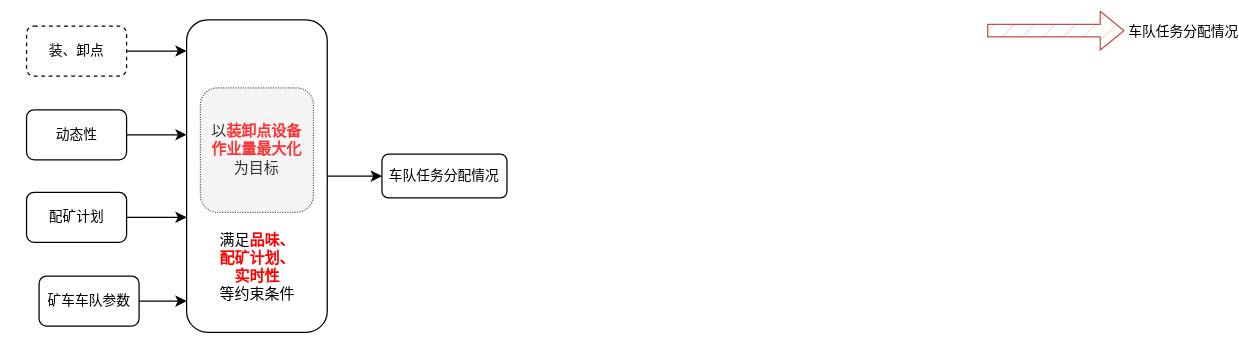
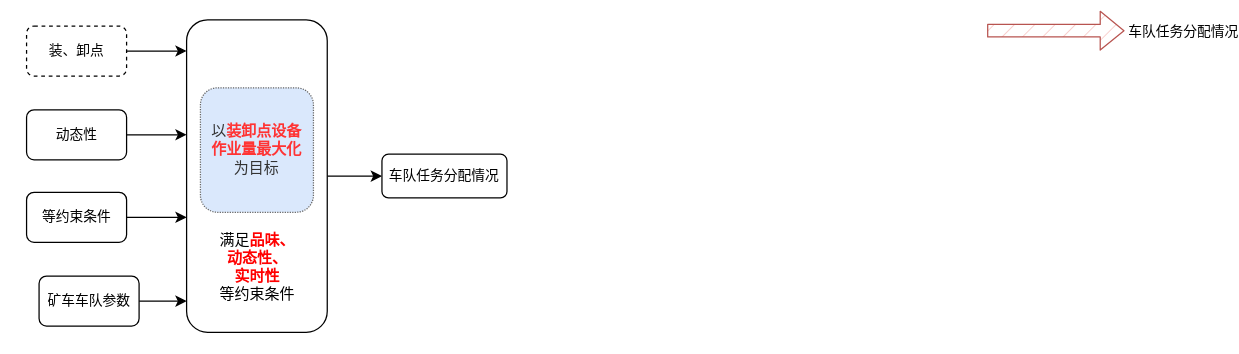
node "以装卸点设备作业量最大化为目标": fillcolor #f5f5f5 -> #dae8fc
node "配矿计划": label "配矿计划" -> "等约束条件"
node "满足品味、 配矿计划、 实时性 等约束条件": label "满足品味、 配矿计划、 实时性 等约束条件" -> "满足品味、 动态性、 实时性 等约束条件"
